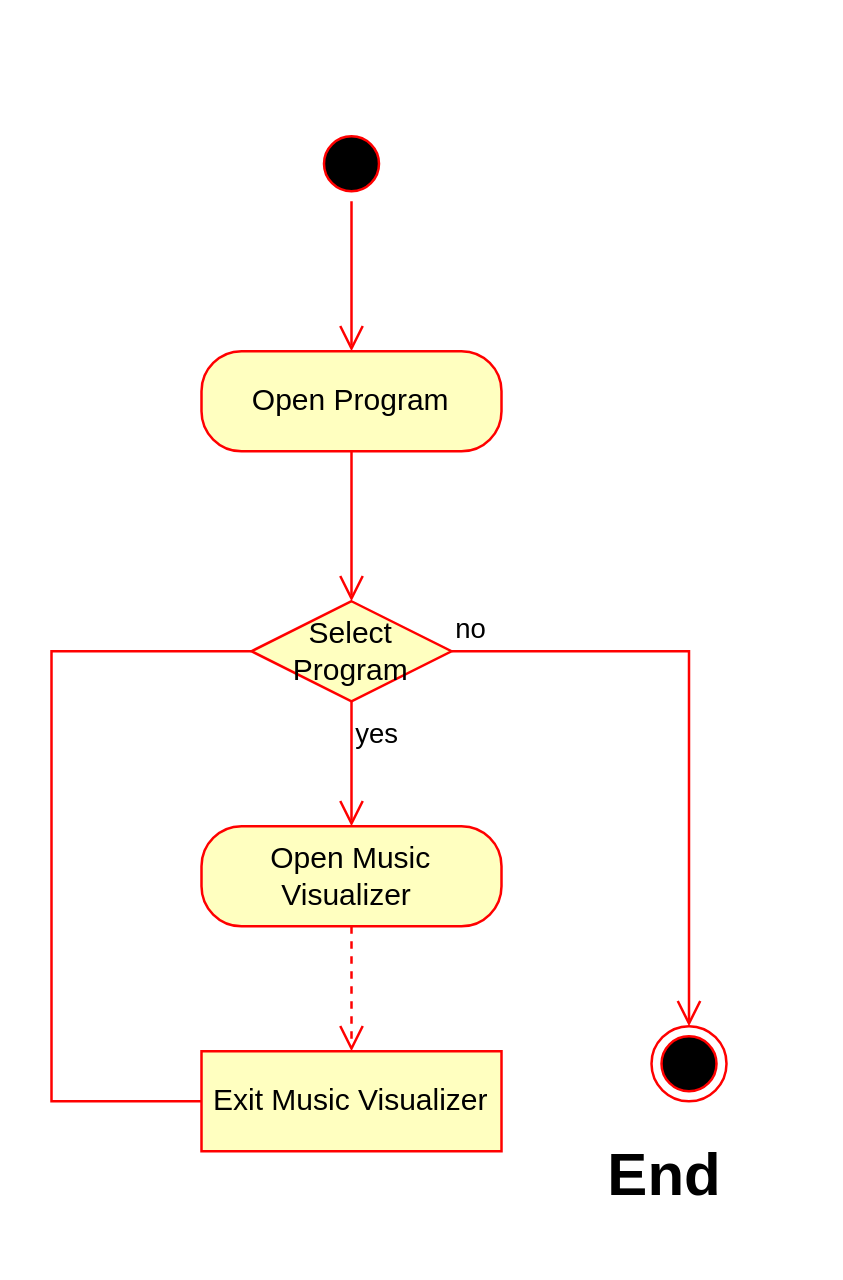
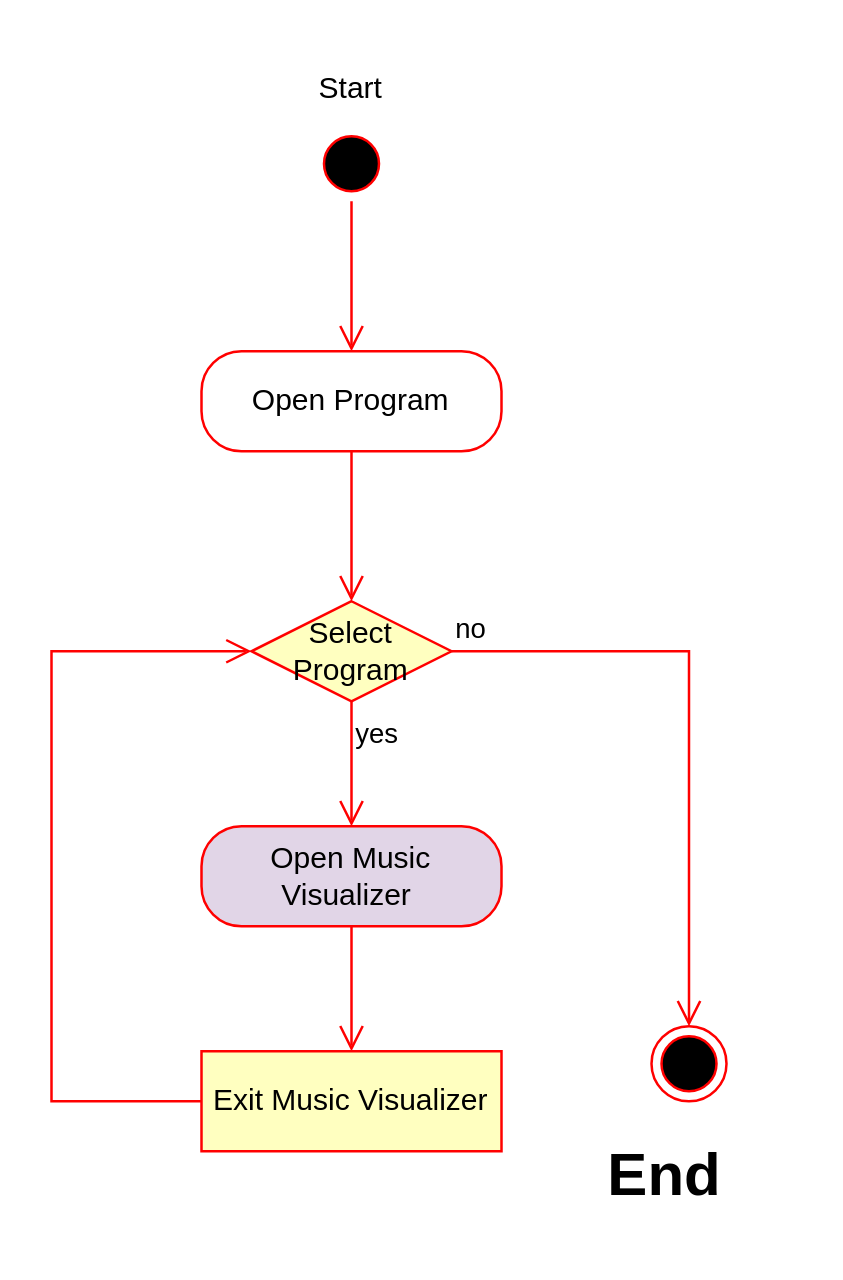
node "Start": added
node "Open Program": fillcolor #ffffc0 -> #ffffff
edge "Select Program" -- "Exit Music Visualizer": arrowhead none -> open
node "Open Music Visualizer": fillcolor #ffffc0 -> #e1d5e7
edge "Open Music Visualizer" -> "Exit Music Visualizer": style dashed -> solid
